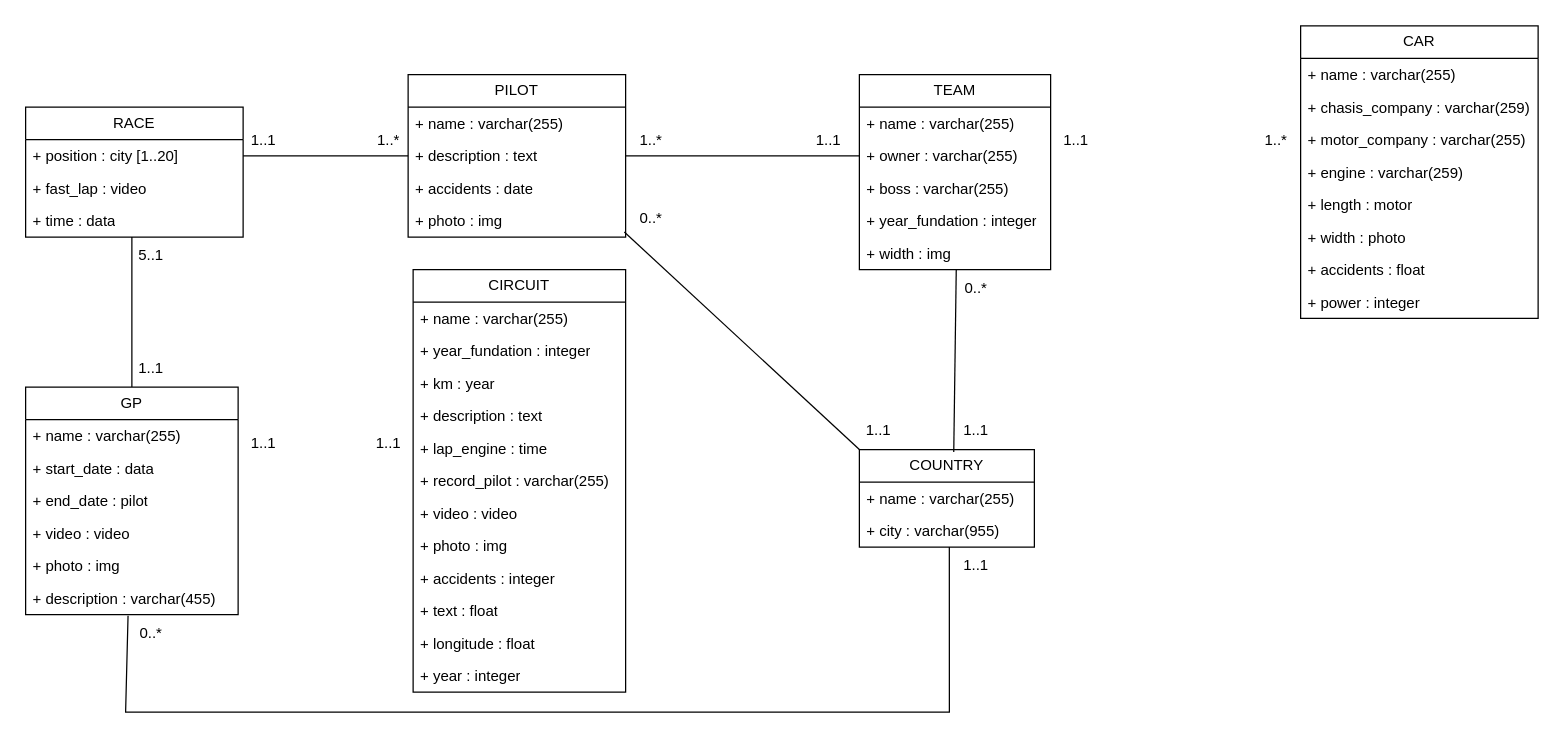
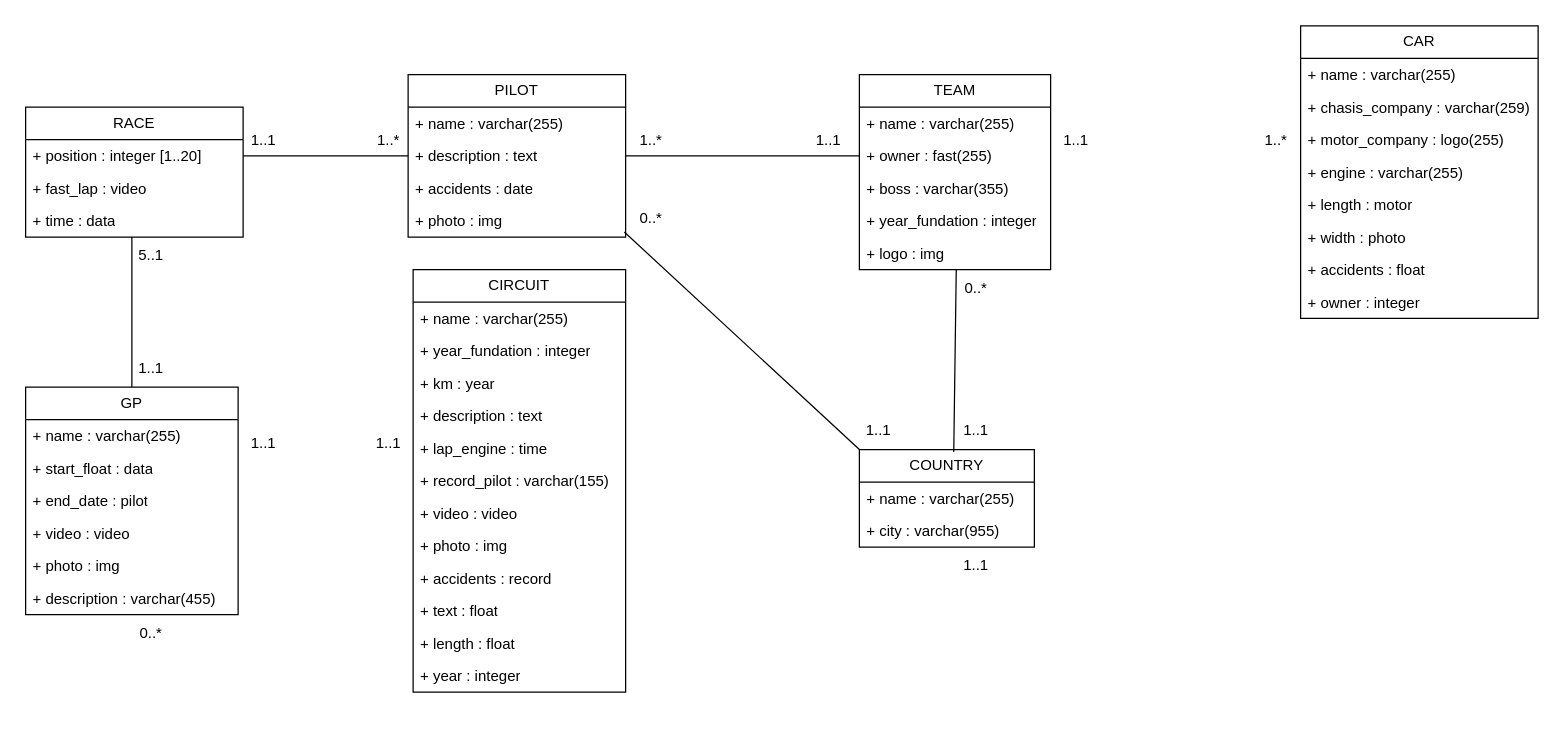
node "+ motor_company : varchar(255)": label "+ motor_company : varchar(255)" -> "+ motor_company : logo(255)"
node "+ position : city [1..20]": label "+ position : city [1..20]" -> "+ position : integer [1..20]"
node "+ owner : varchar(255)": label "+ owner : varchar(255)" -> "+ owner : fast(255)"
node "+ engine : varchar(259)": label "+ engine : varchar(259)" -> "+ engine : varchar(255)"
node "+ boss : varchar(255)": label "+ boss : varchar(255)" -> "+ boss : varchar(355)"
node "+ width : img": label "+ width : img" -> "+ logo : img"
node "+ power : integer": label "+ power : integer" -> "+ owner : integer"
node "+ start_date : data": label "+ start_date : data" -> "+ start_float : data"
node "+ record_pilot : varchar(255)": label "+ record_pilot : varchar(255)" -> "+ record_pilot : varchar(155)"
node "+ accidents : integer": label "+ accidents : integer" -> "+ accidents : record"
node "+ longitude : float": label "+ longitude : float" -> "+ length : float"
edge "+ city : varchar(955)" -- "+ description : varchar(455)": removed
